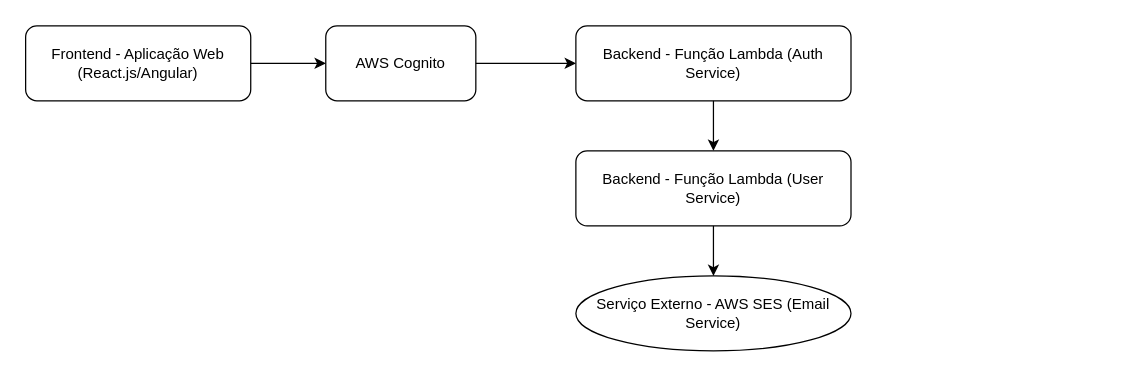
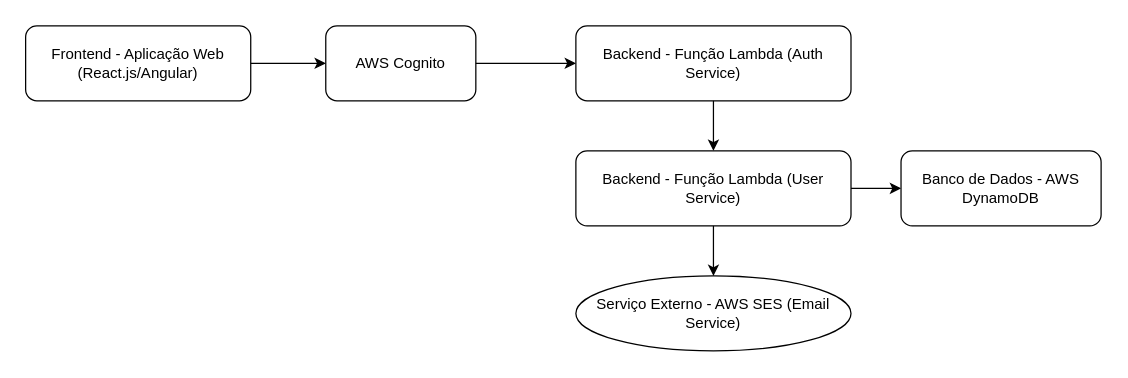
edge "Backend - Função Lambda (User Service)" -> "Banco de Dados - AWS DynamoDB": added
node "Banco de Dados - AWS DynamoDB": added
